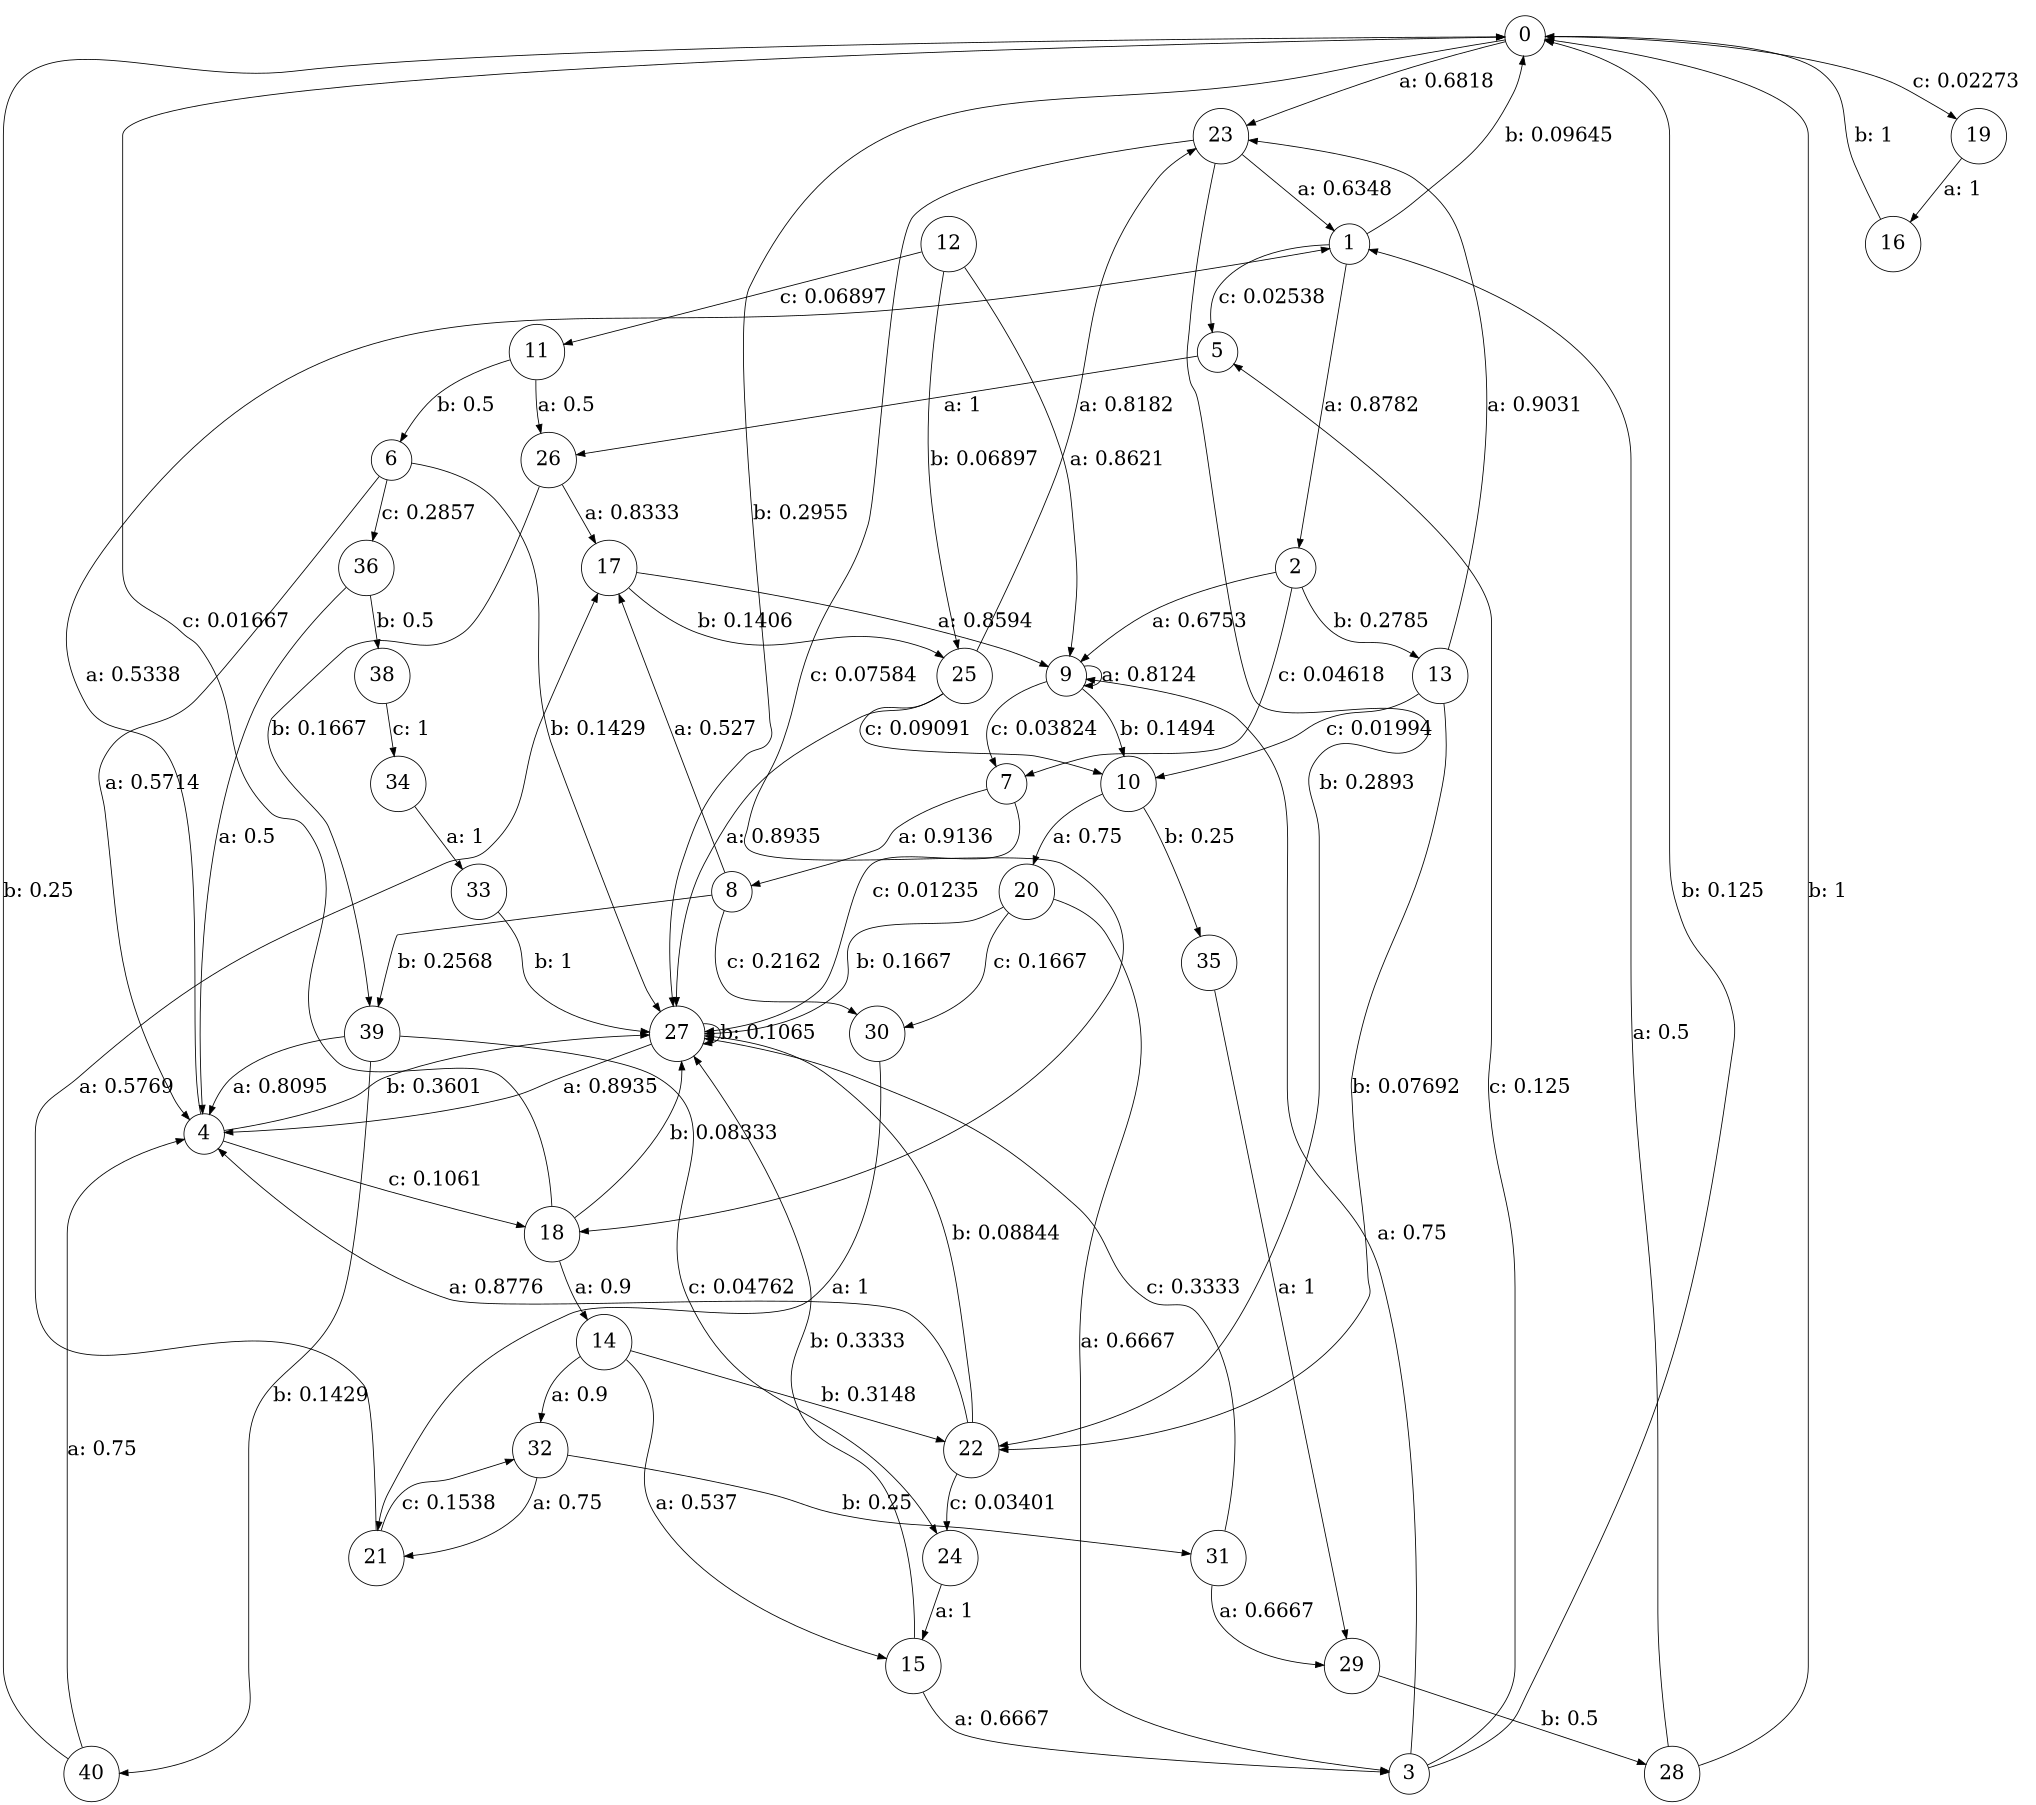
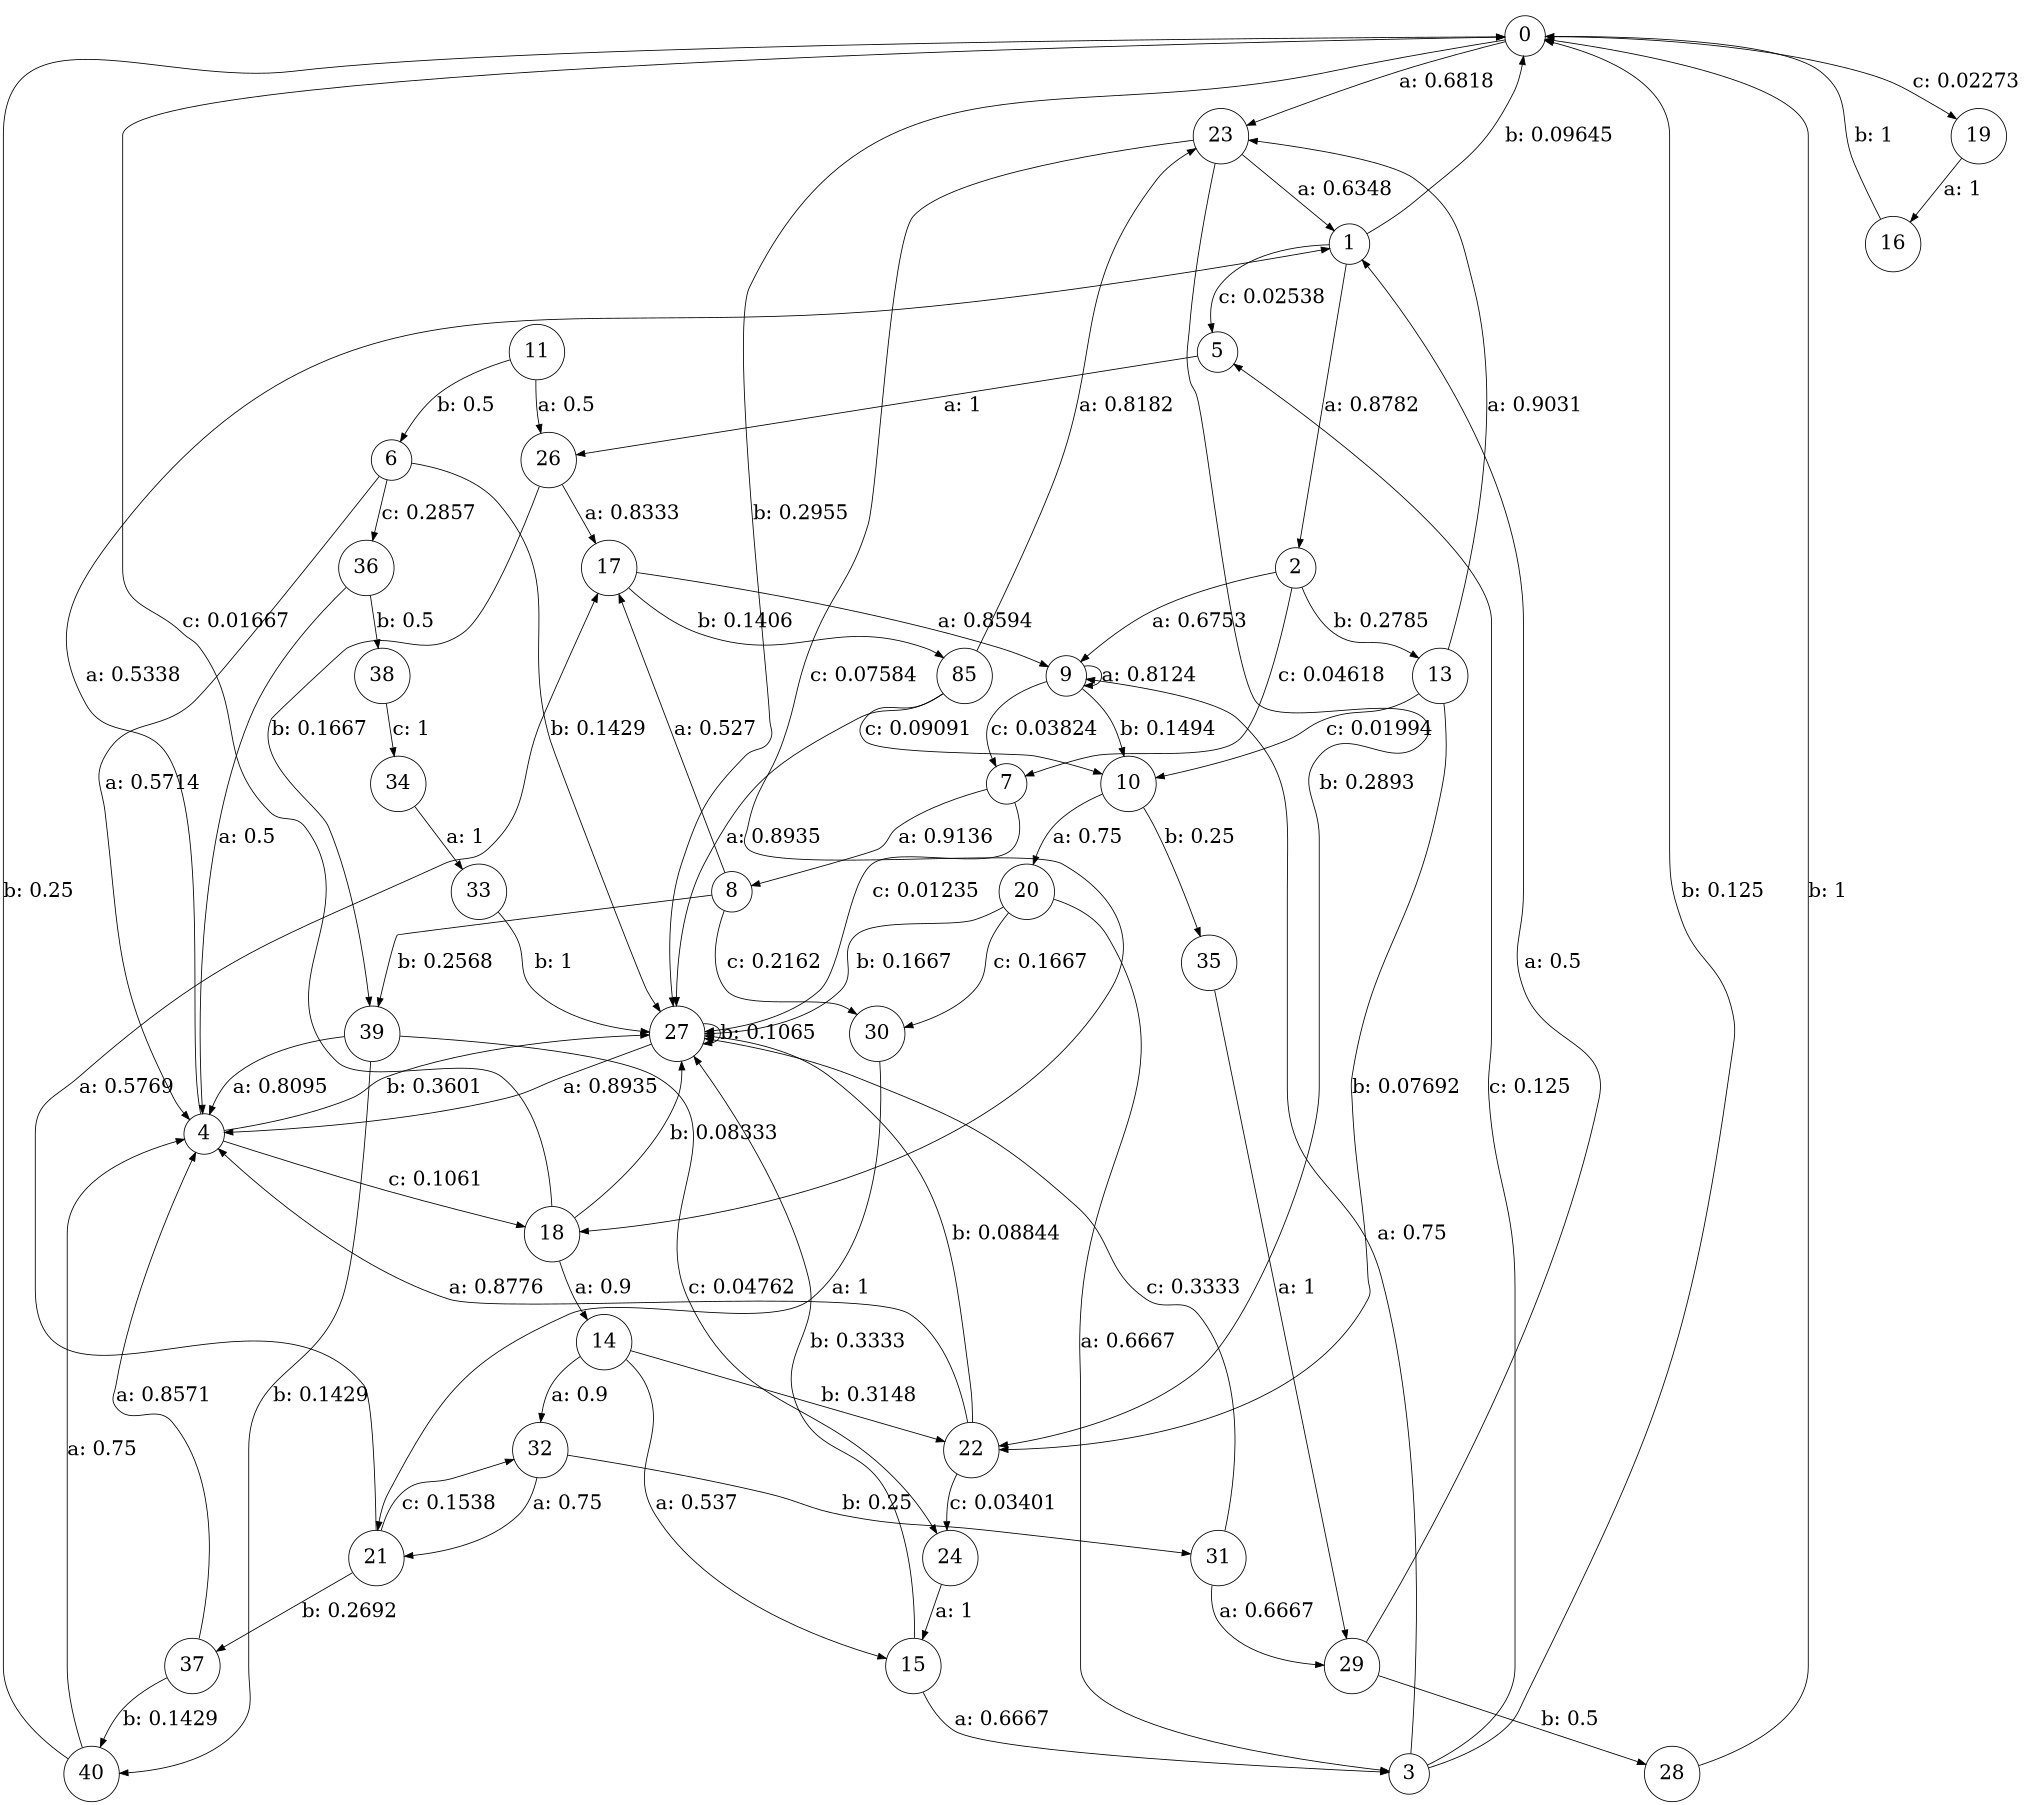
node "12": removed
node "25": label "25" -> "85"
edge "28" -> "1": now "29" -> "1"
node "37": added
